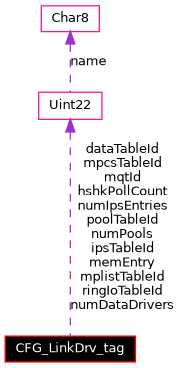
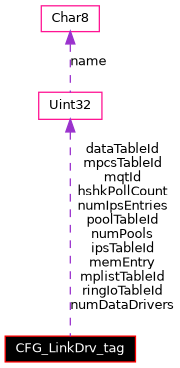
node "Uint22": label "Uint22" -> "Uint32"
